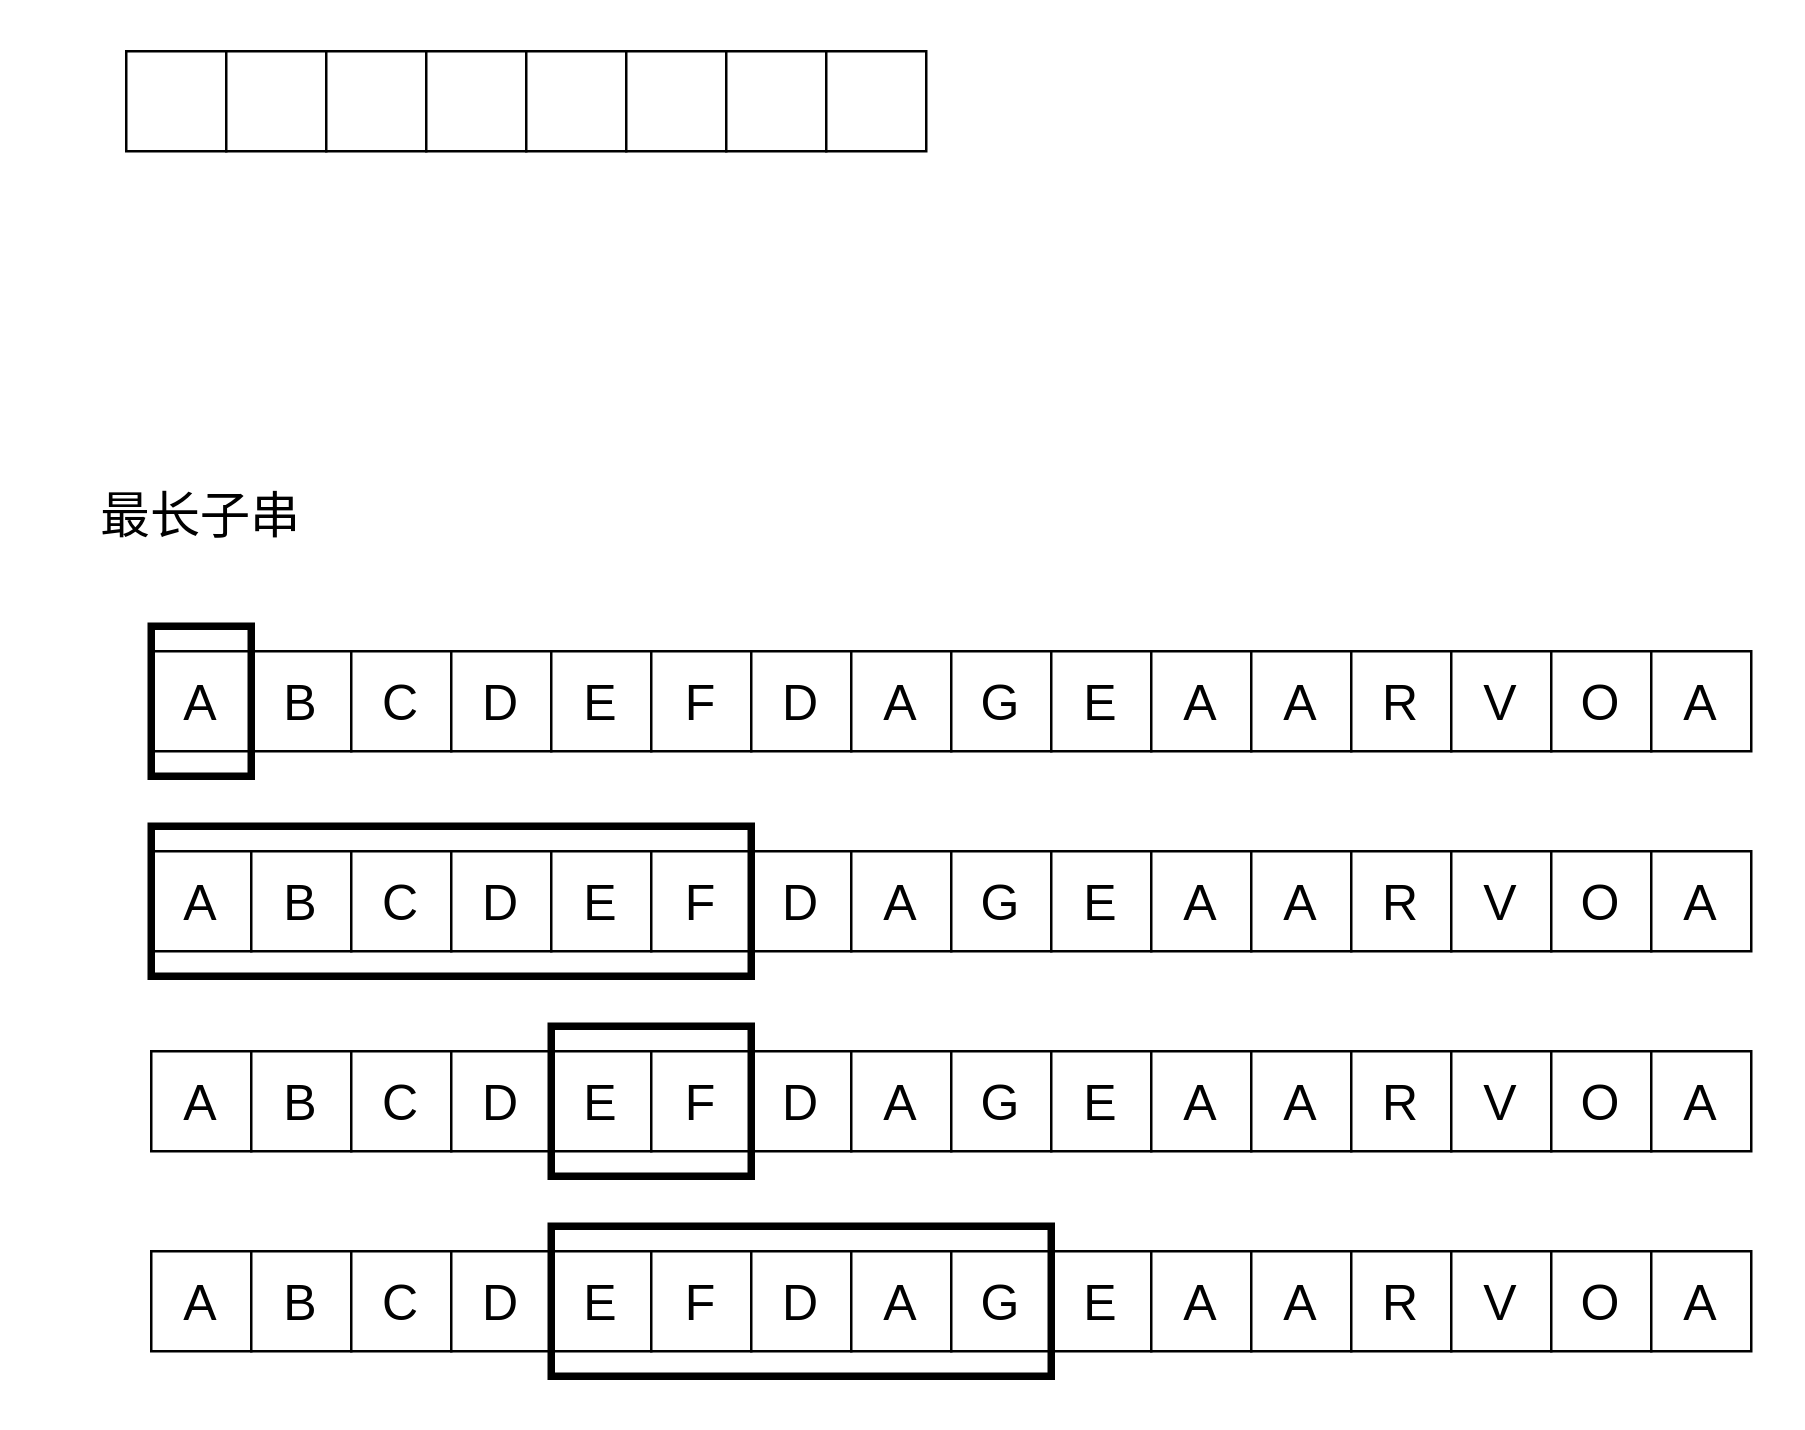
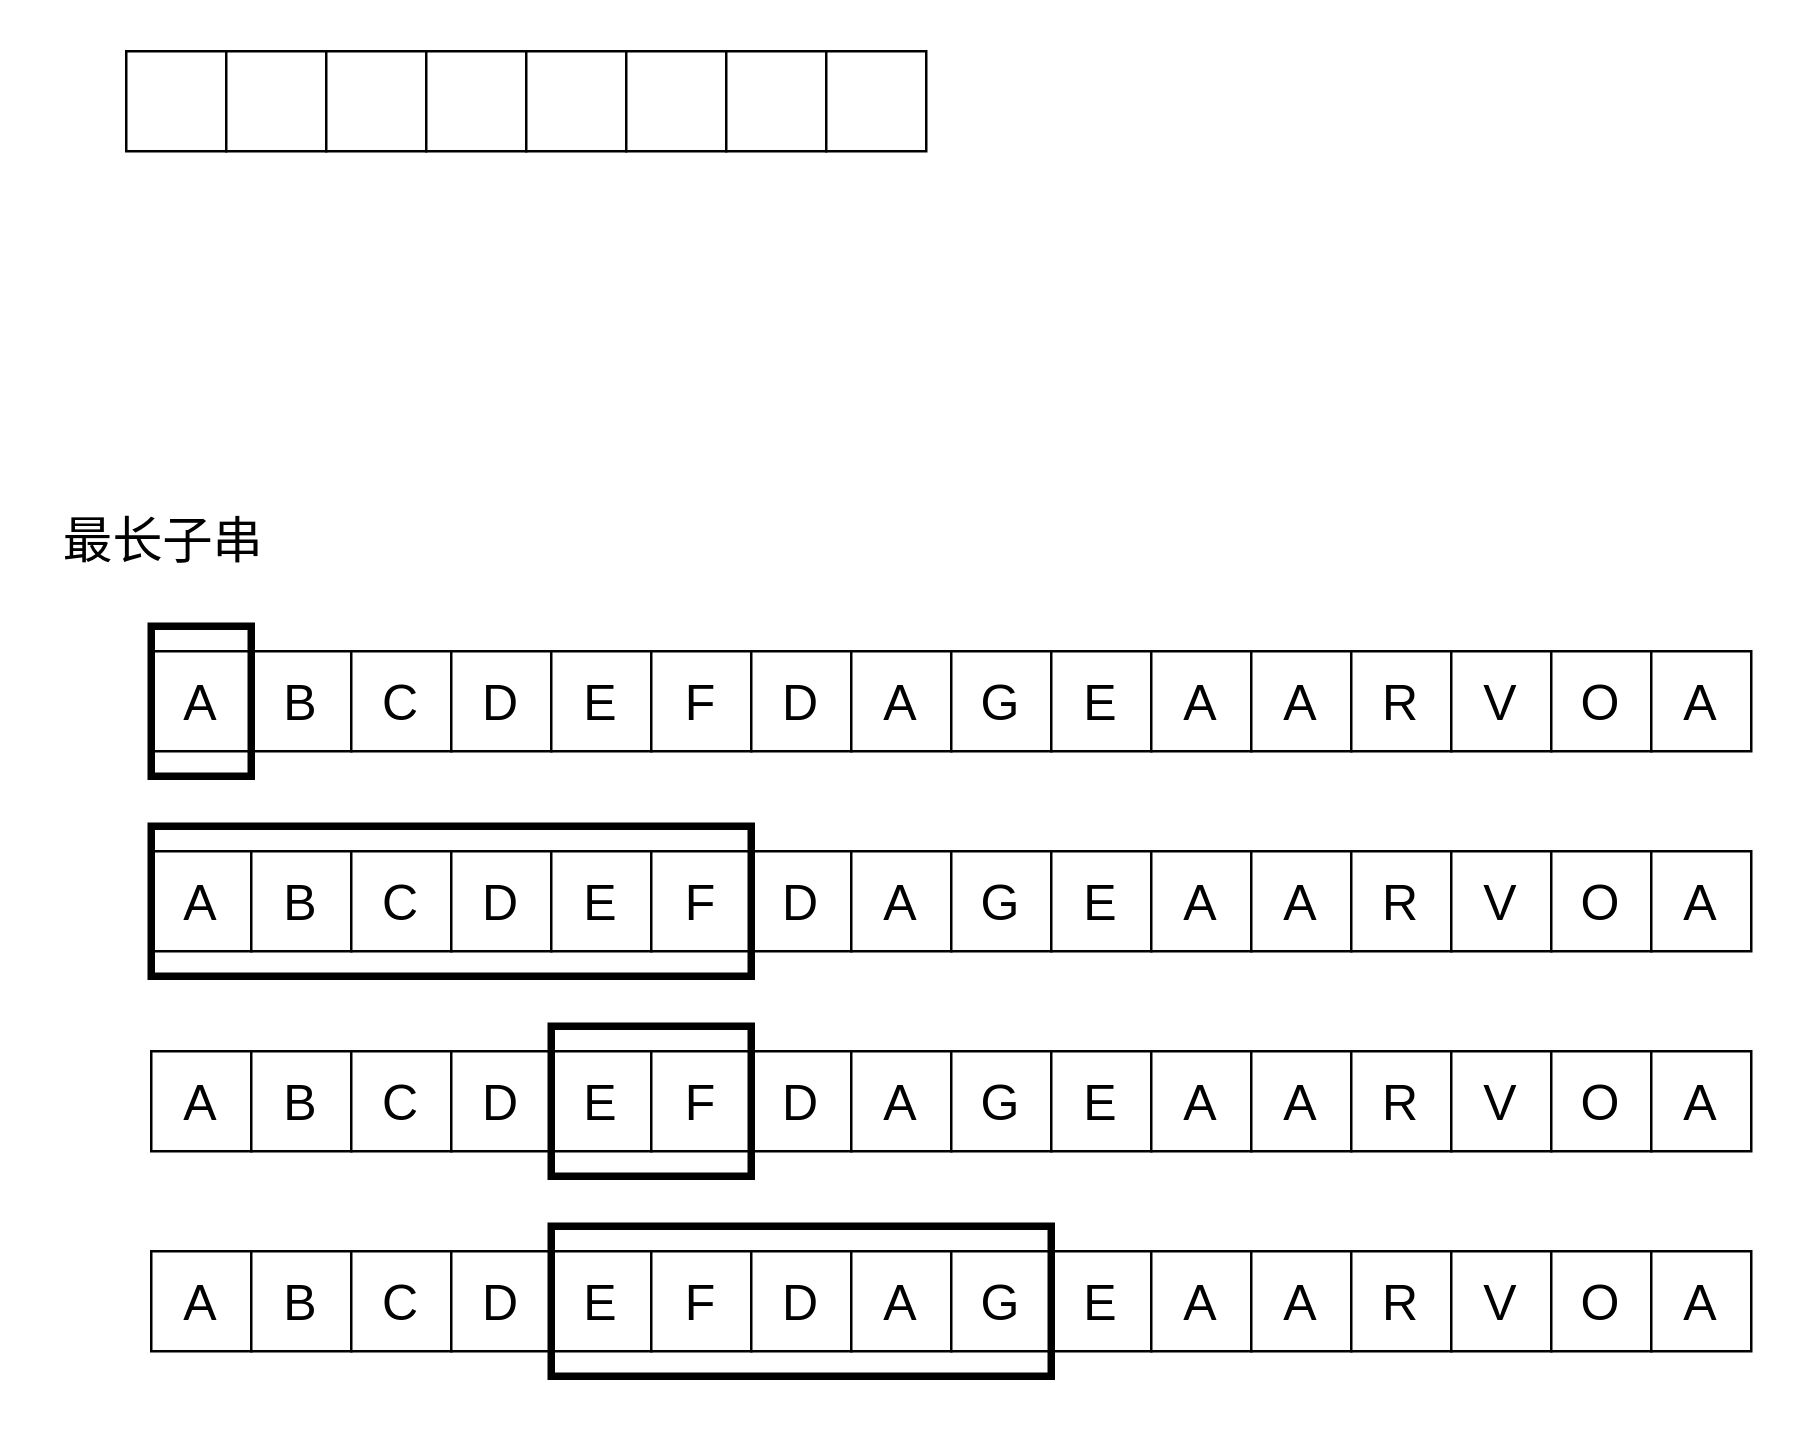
node "最长子串": moved (201, 514) -> (164, 539)
